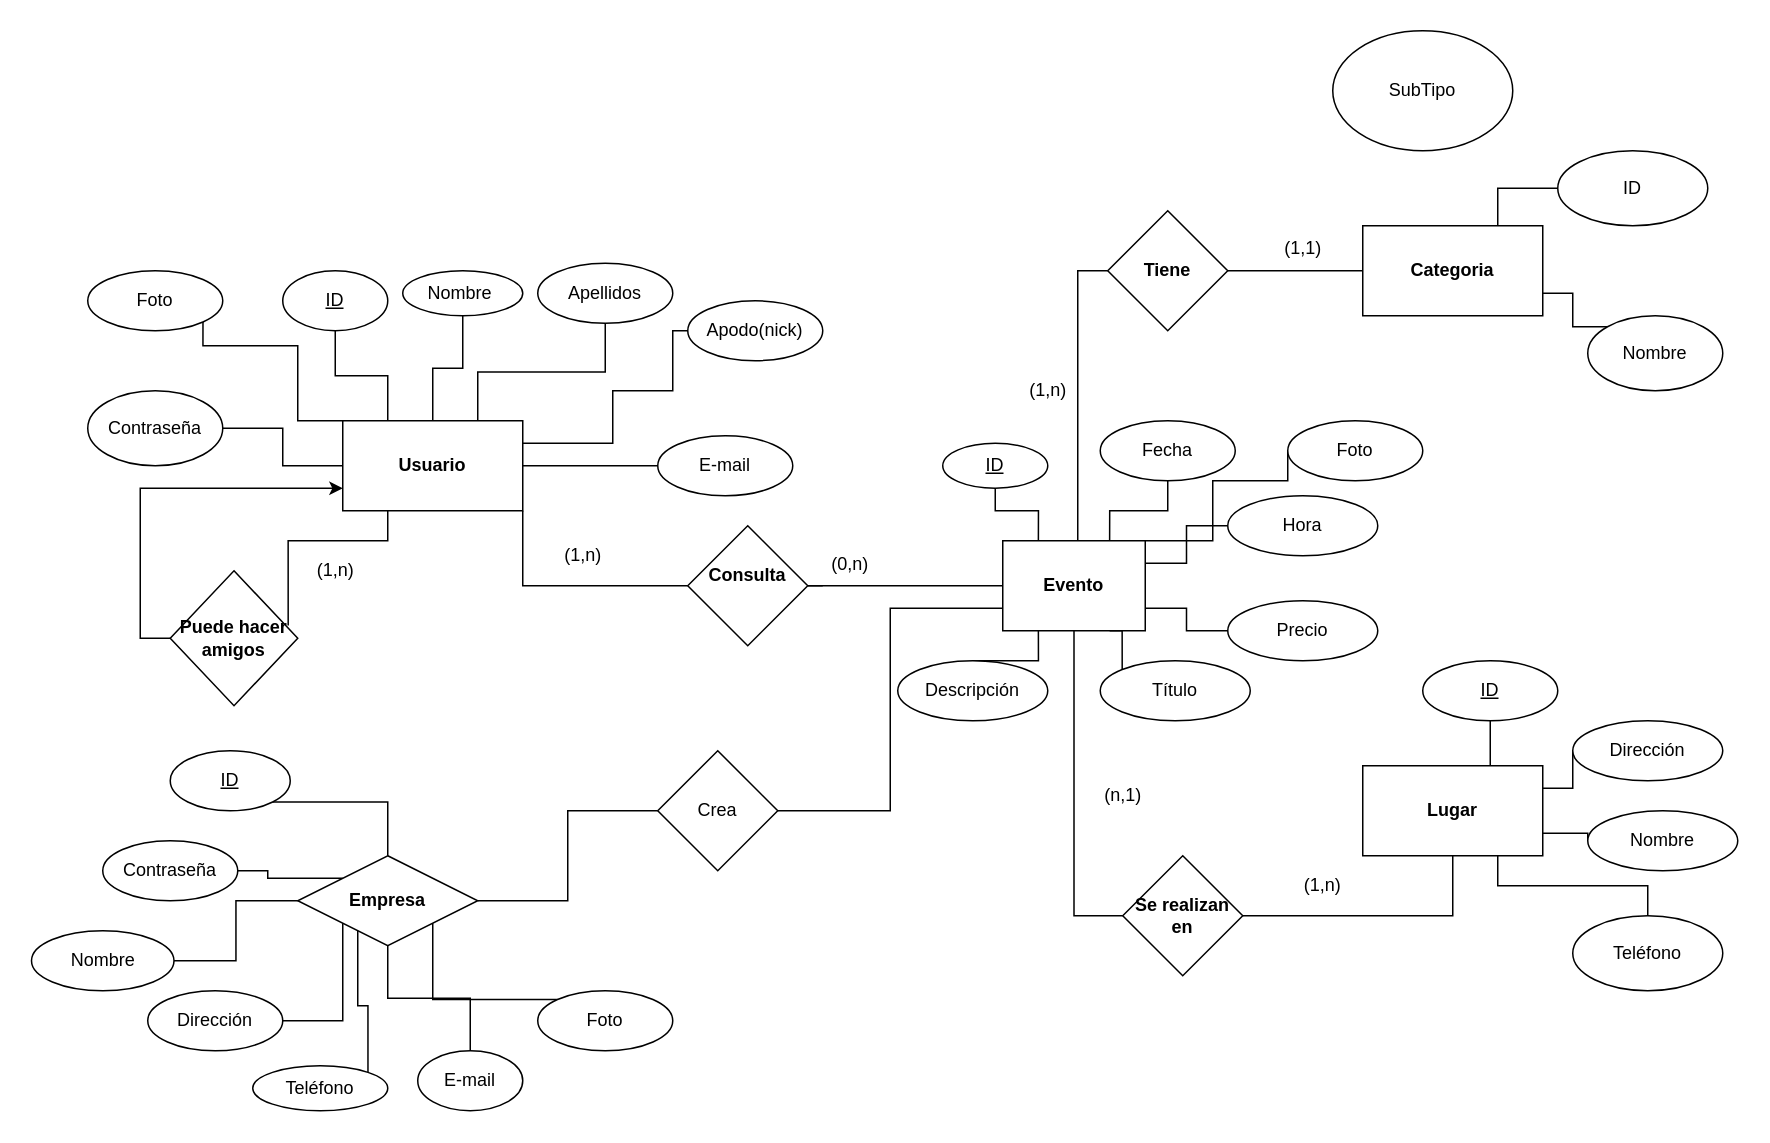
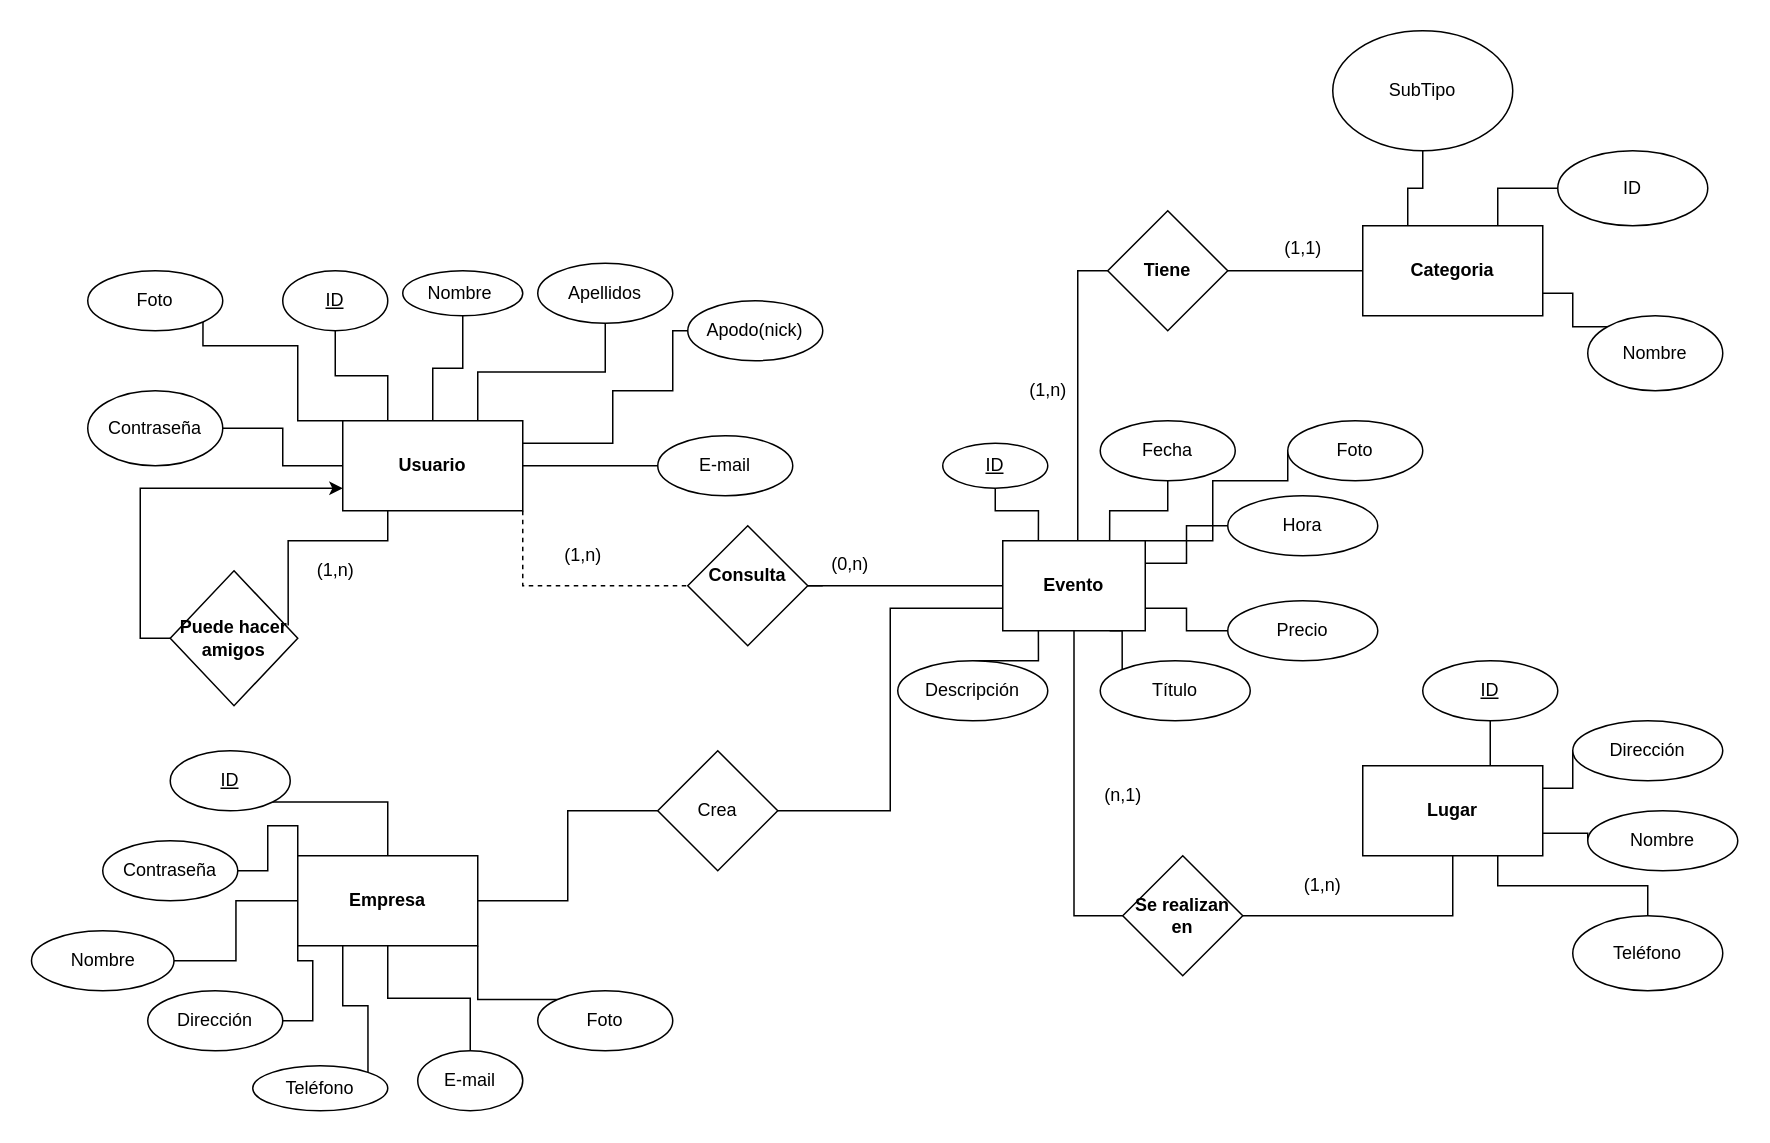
edge "SubTipo" -- "Categoria": added
edge "Usuario" -- "Consulta": style solid -> dashed
node "Empresa": shape diamond -> rectangle
